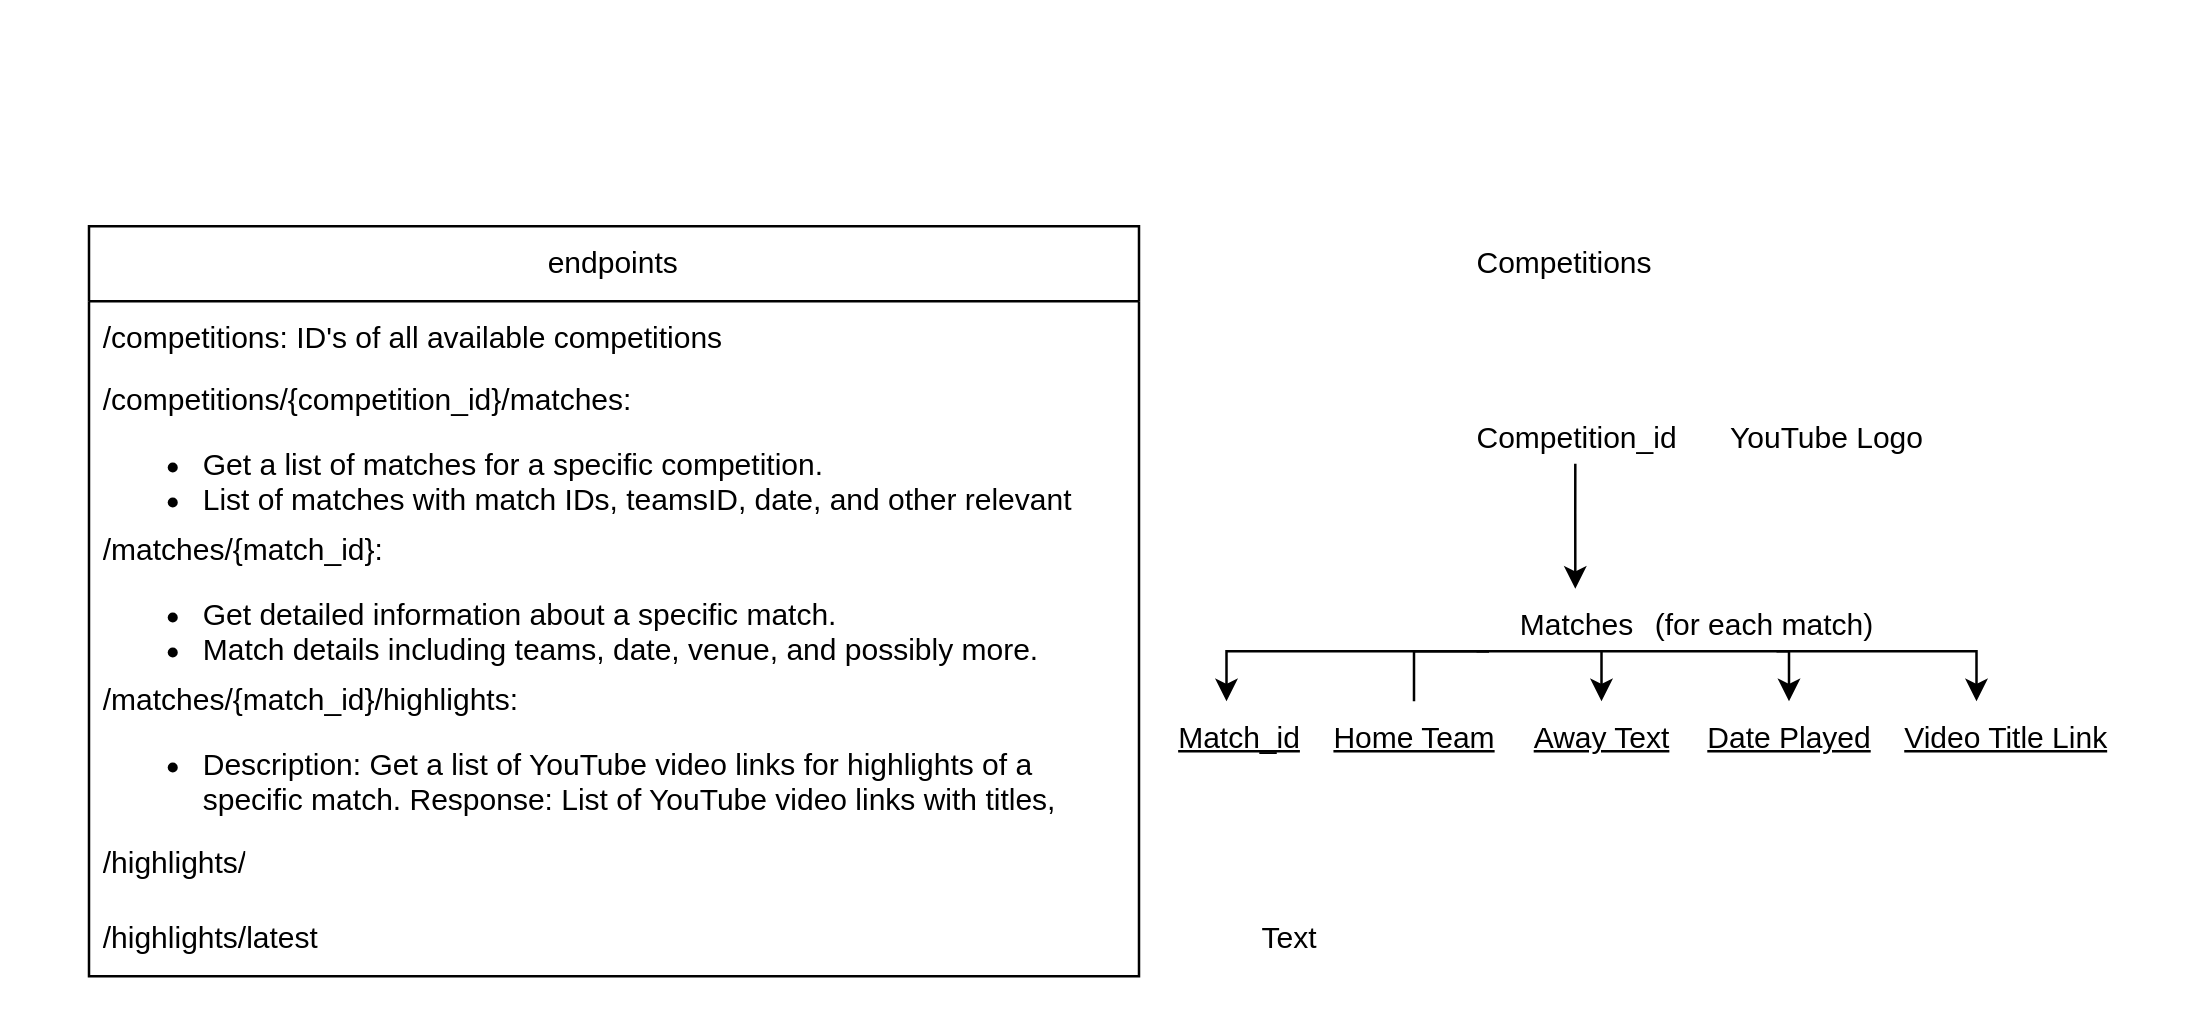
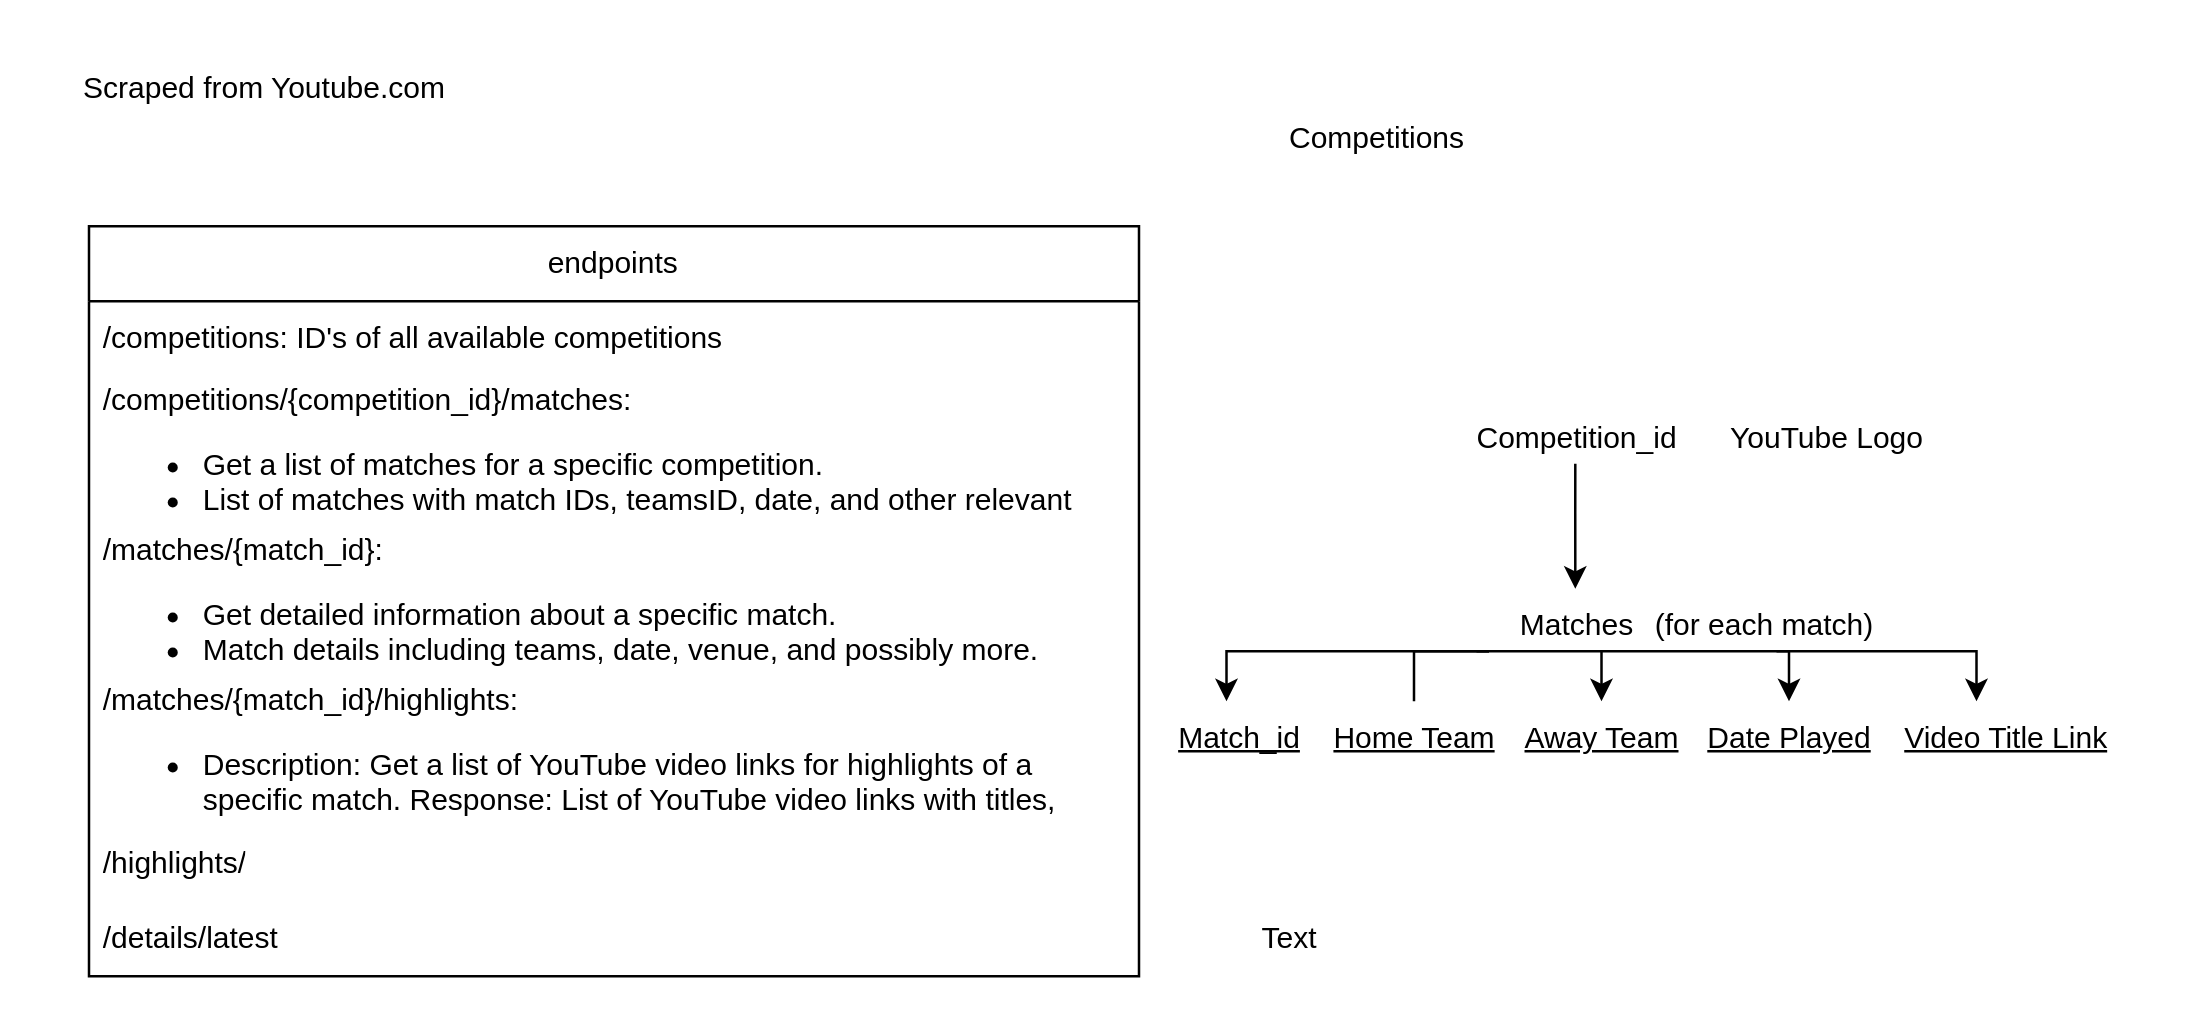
node "Scraped from Youtube.com": added
node "Competitions": moved (1564, 264) -> (1376, 139)
node "Away Text": label "Away Text" -> "Away Team"
node "/highlights/latest": label "/highlights/latest" -> "/details/latest"
